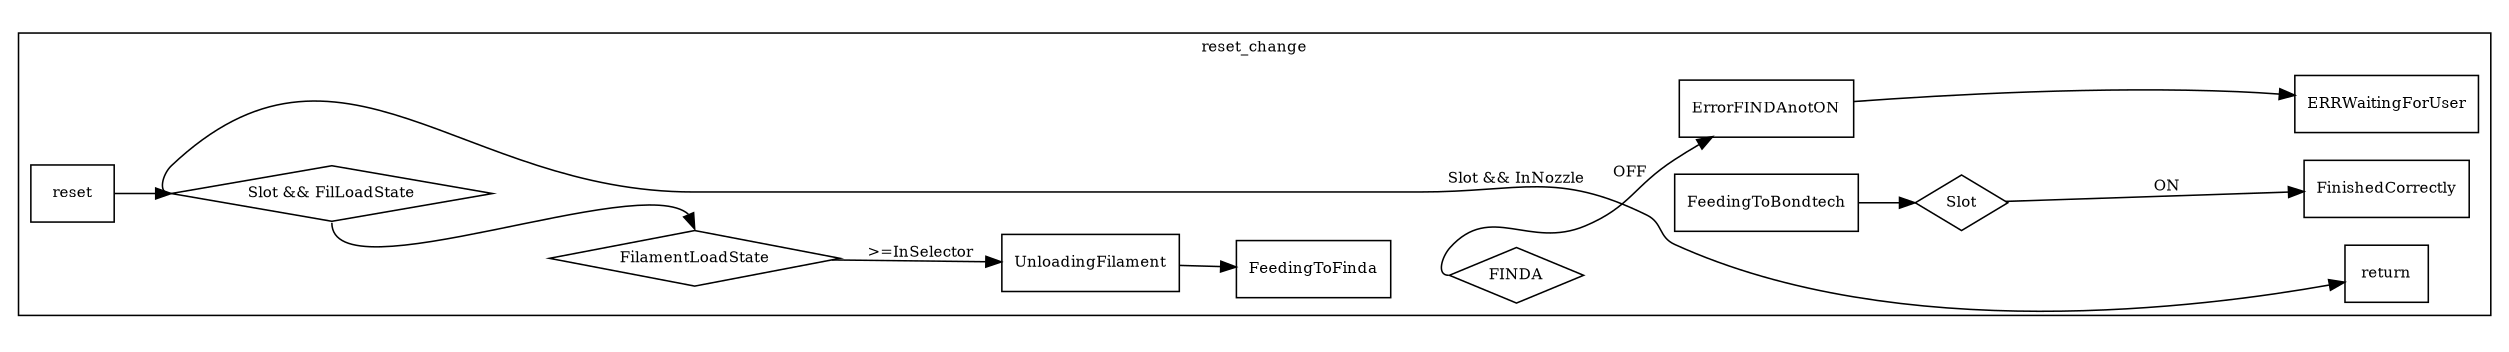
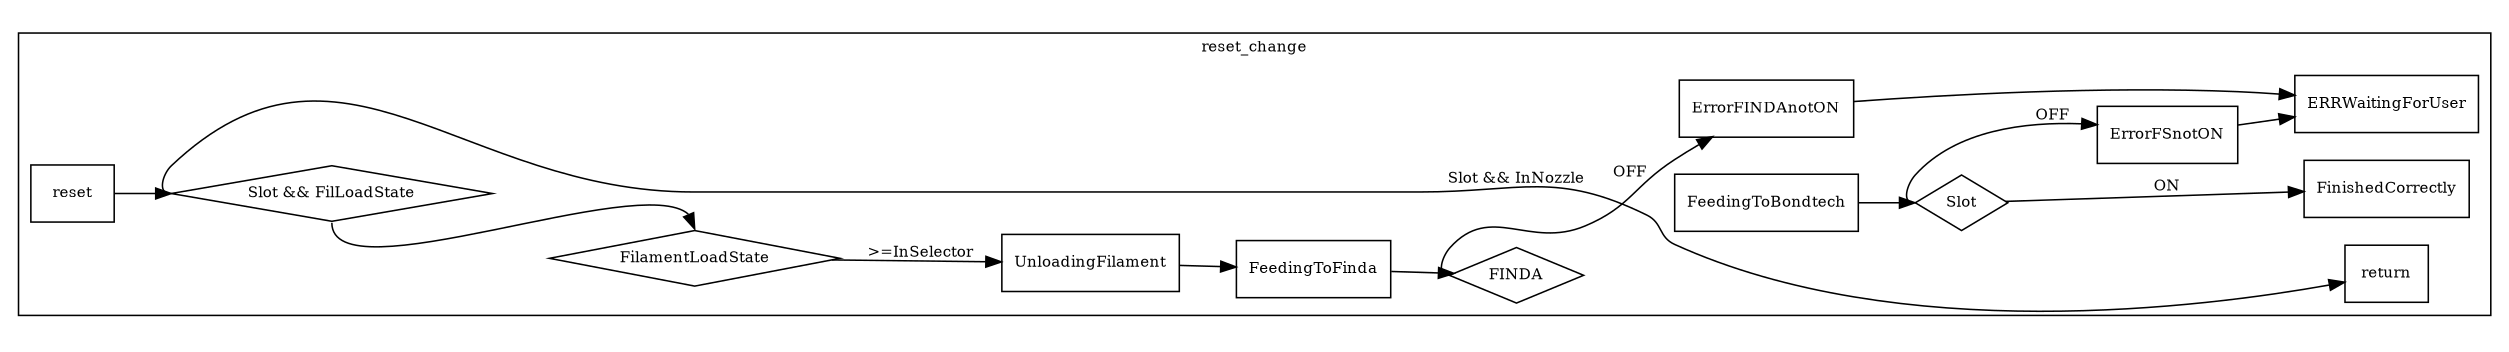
node "ErrorFSnotON": added
edge "FeedingToFinda" -> "FINDA": added
